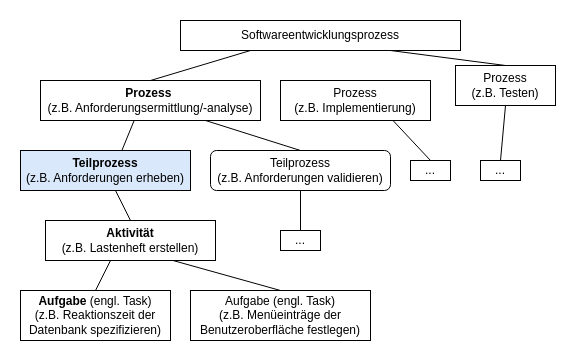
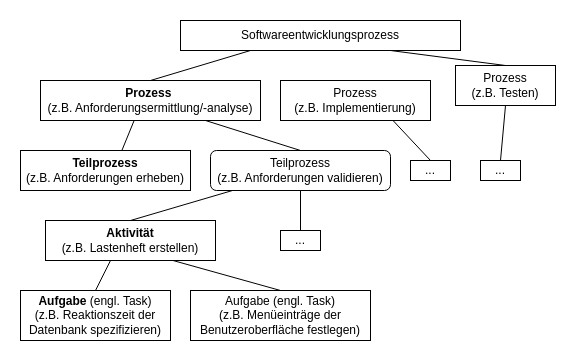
node "Teilprozess (z.B. Anforderungen erheben)": fillcolor #dae8fc -> #ffffff
edge "Teilprozess (z.B. Anforderungen erheben)" -- "Aktivität (z.B. Lastenheft erstellen)": now "Teilprozess (z.B. Anforderungen validieren)" -- "Aktivität (z.B. Lastenheft erstellen)"
